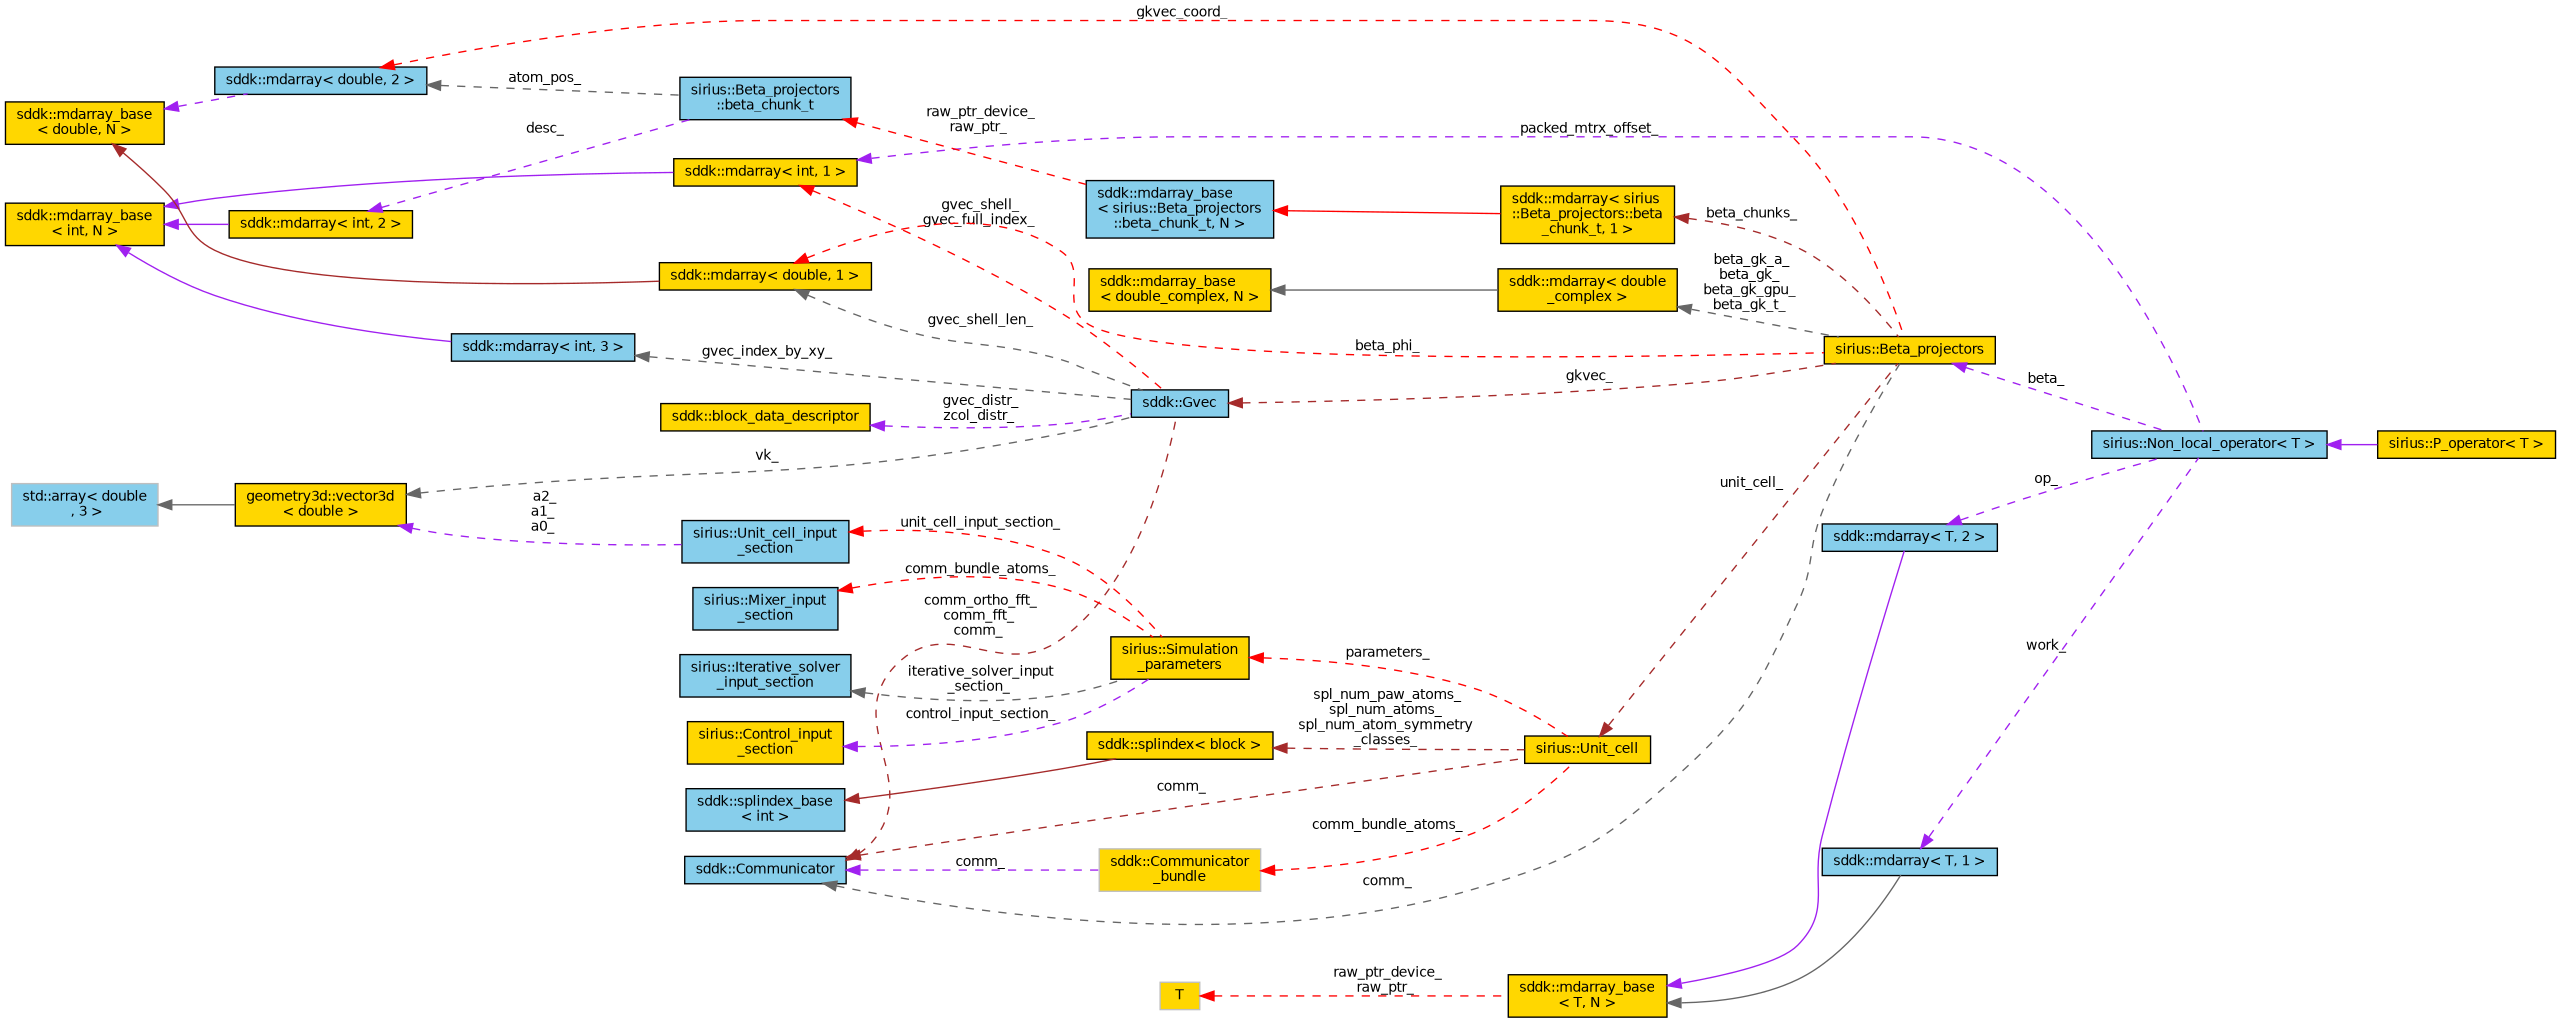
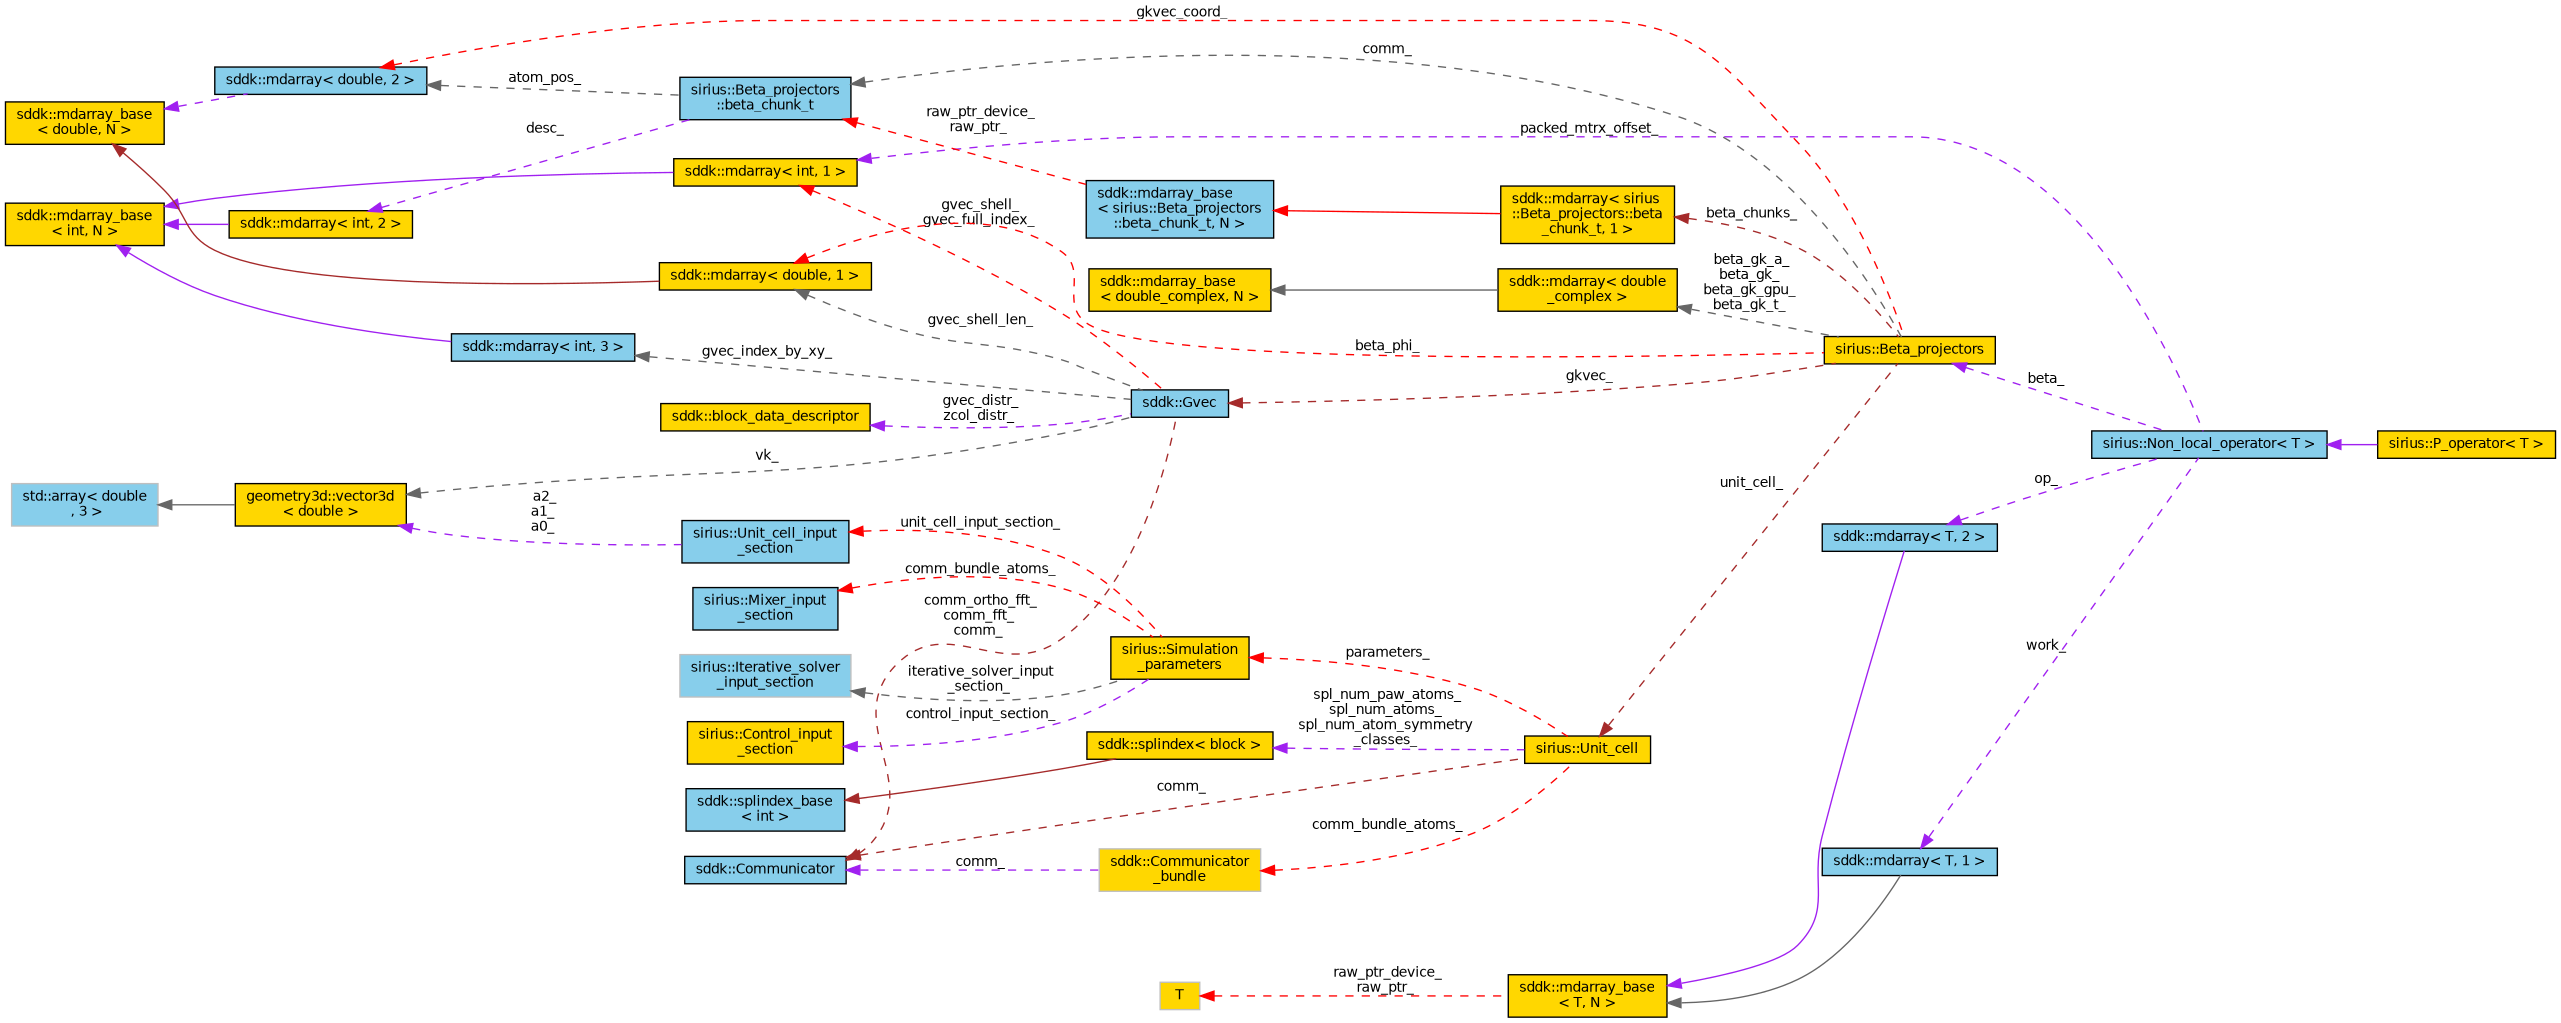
node "sirius::Iterative_solver _input_section": color black -> grey75
edge "sirius::Unit_cell" -> "sddk::splindex< block >": color brown -> purple
edge "sirius::Beta_projectors" -> "sddk::Communicator": now "sirius::Beta_projectors" -> "sirius::Beta_projectors ::beta_chunk_t"
